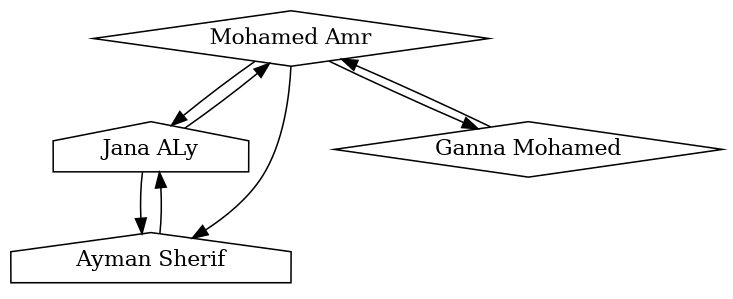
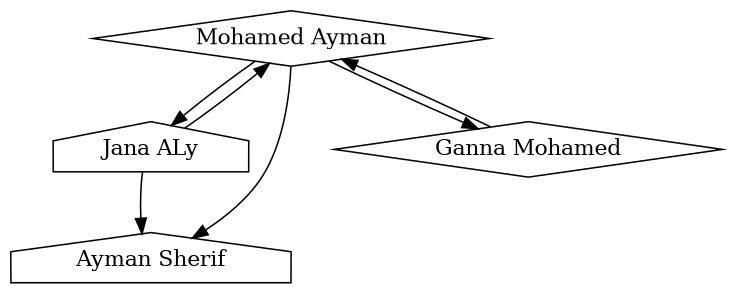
node "Mohamed Amr": label "Mohamed Amr" -> "Mohamed Ayman"
edge "Ayman Sherif" -> "Jana ALy": removed
